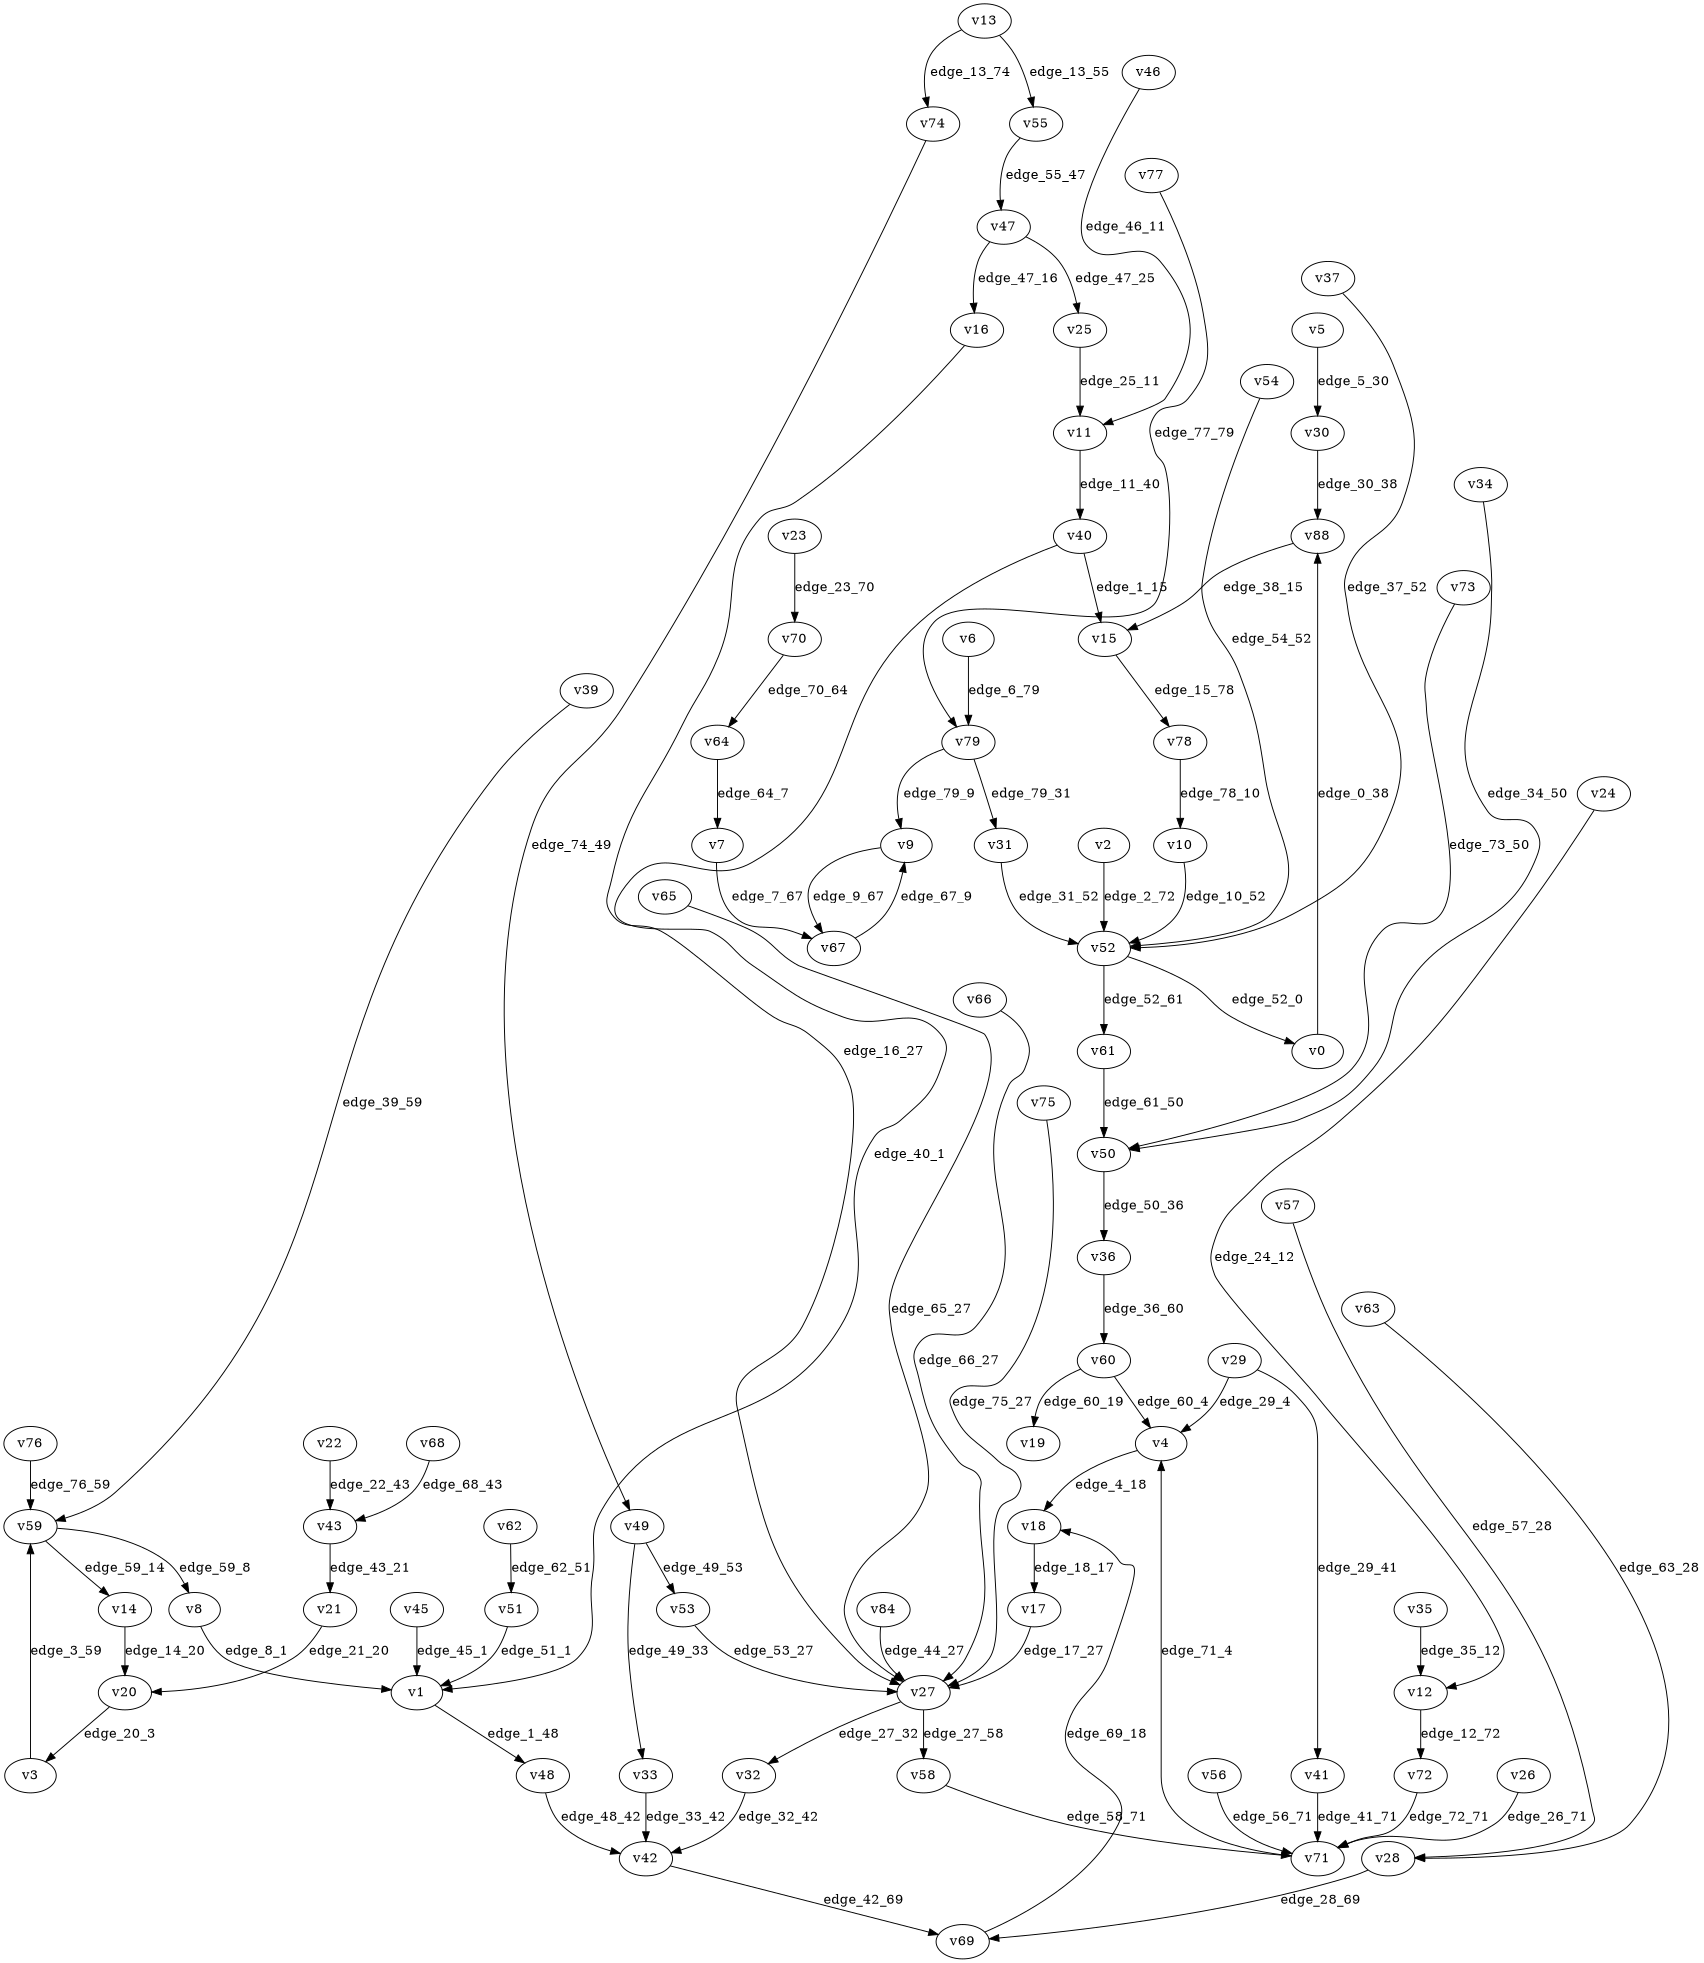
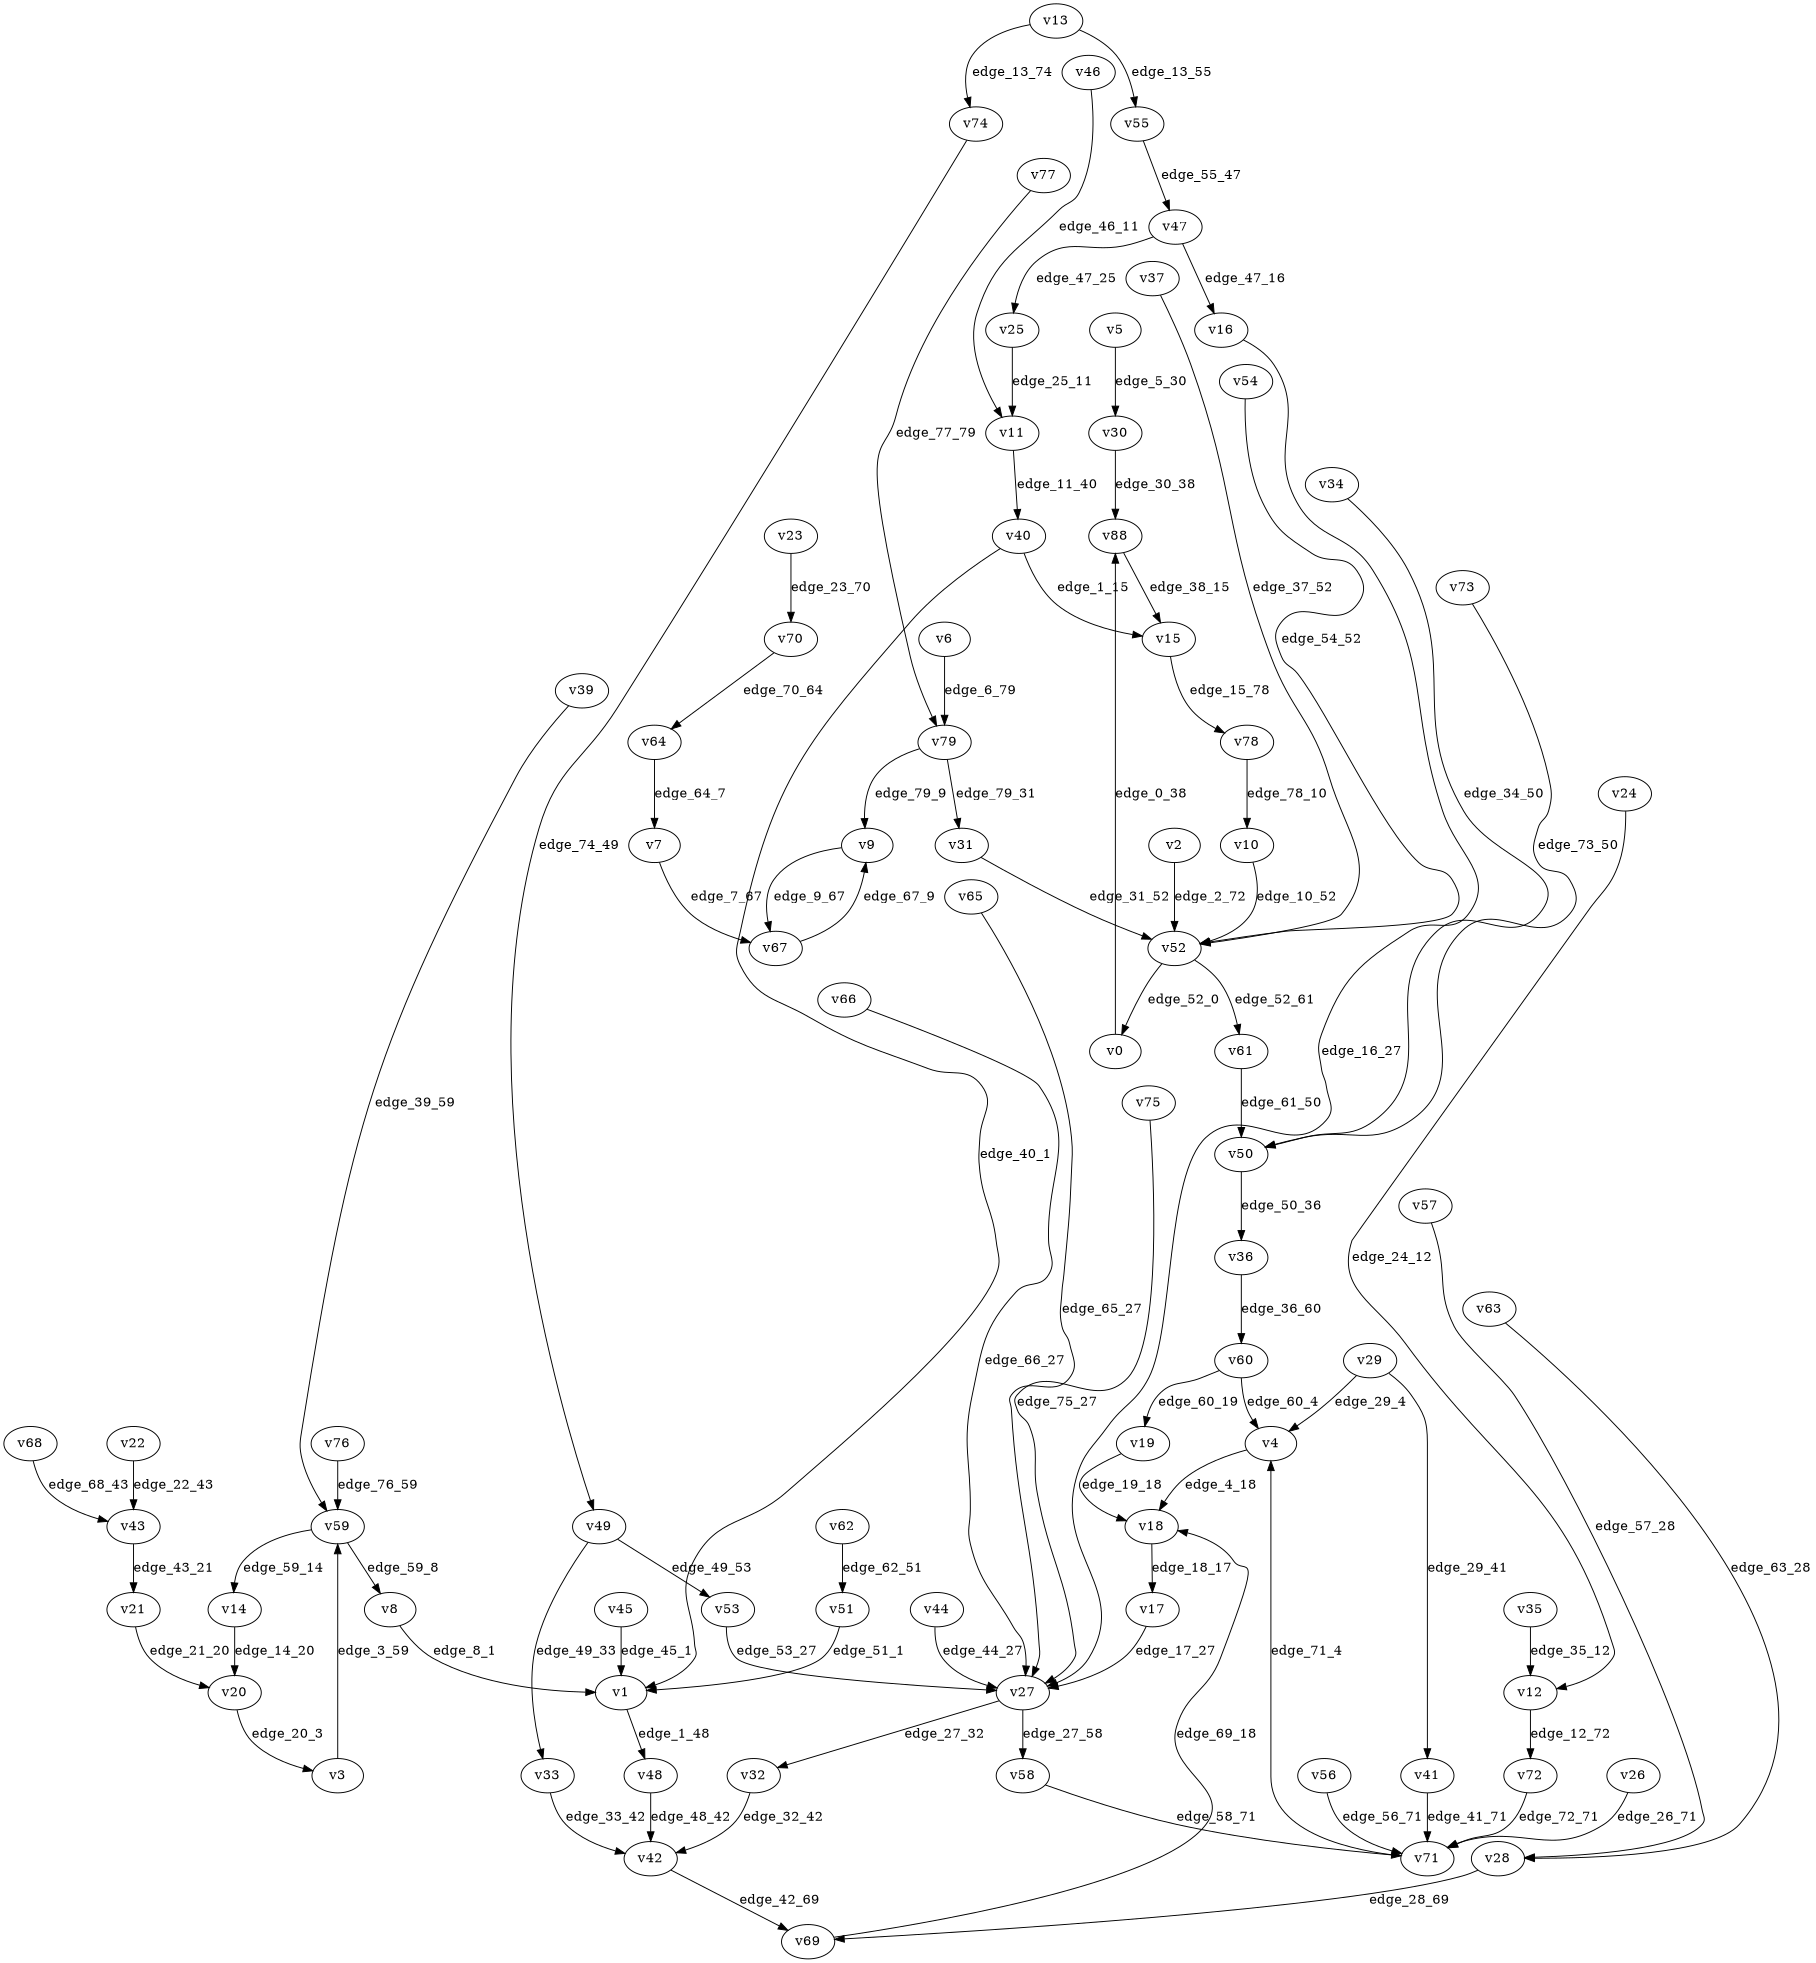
edge "v19" -> "v18": added, label "edge_19_18"
node "v84": label "v84" -> "v44"
